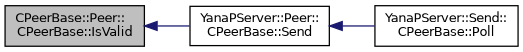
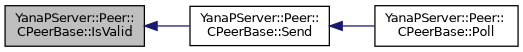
node "CPeerBase::Peer:: CPeerBase::IsValid": label "CPeerBase::Peer:: CPeerBase::IsValid" -> "YanaPServer::Peer:: CPeerBase::IsValid"
node "YanaPServer::Send:: CPeerBase::Poll": label "YanaPServer::Send:: CPeerBase::Poll" -> "YanaPServer::Peer:: CPeerBase::Poll"
